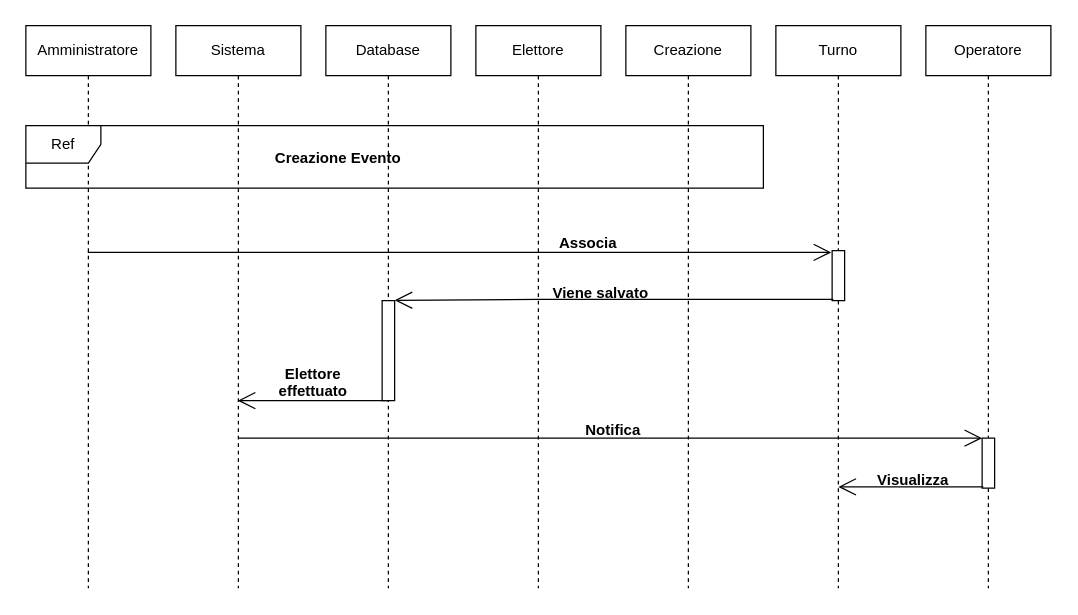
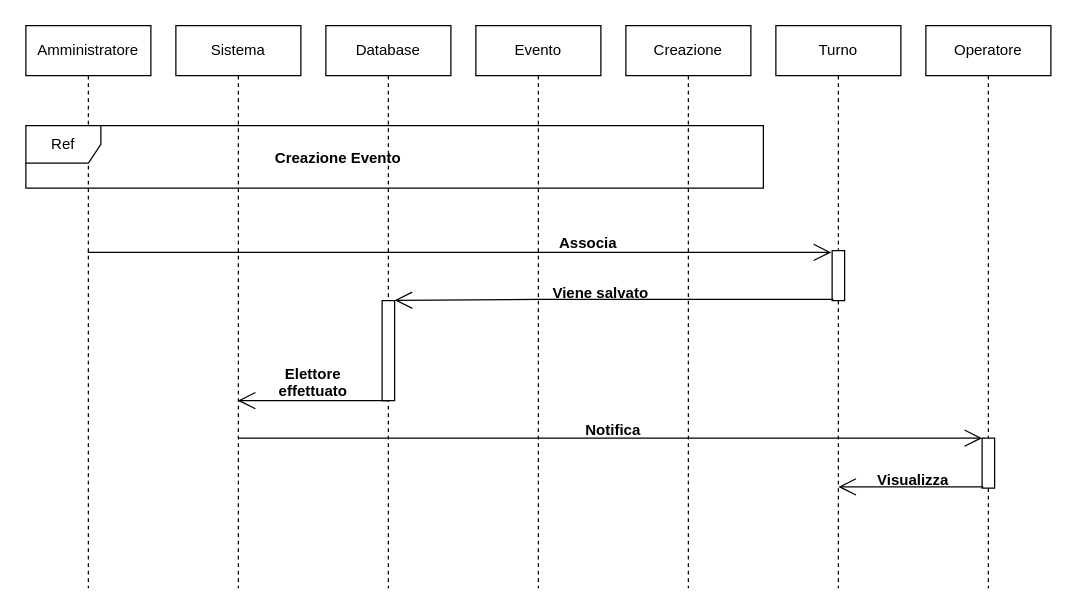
node "Elettore": label "Elettore" -> "Evento"
